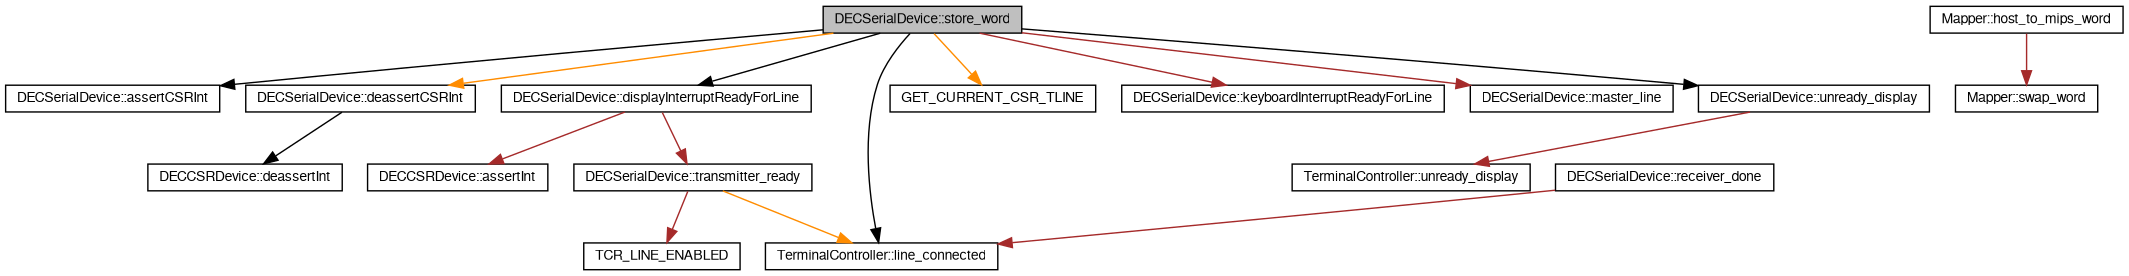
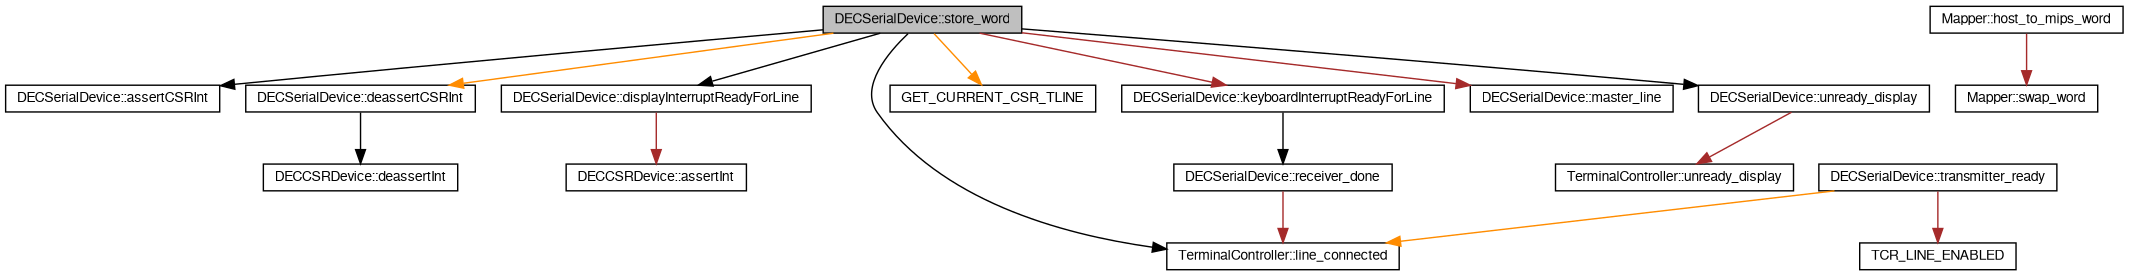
edge "DECSerialDevice::keyboardInterruptReadyForLine" -> "DECSerialDevice::receiver_done": added
edge "DECSerialDevice::displayInterruptReadyForLine" -> "DECSerialDevice::transmitter_ready": removed
